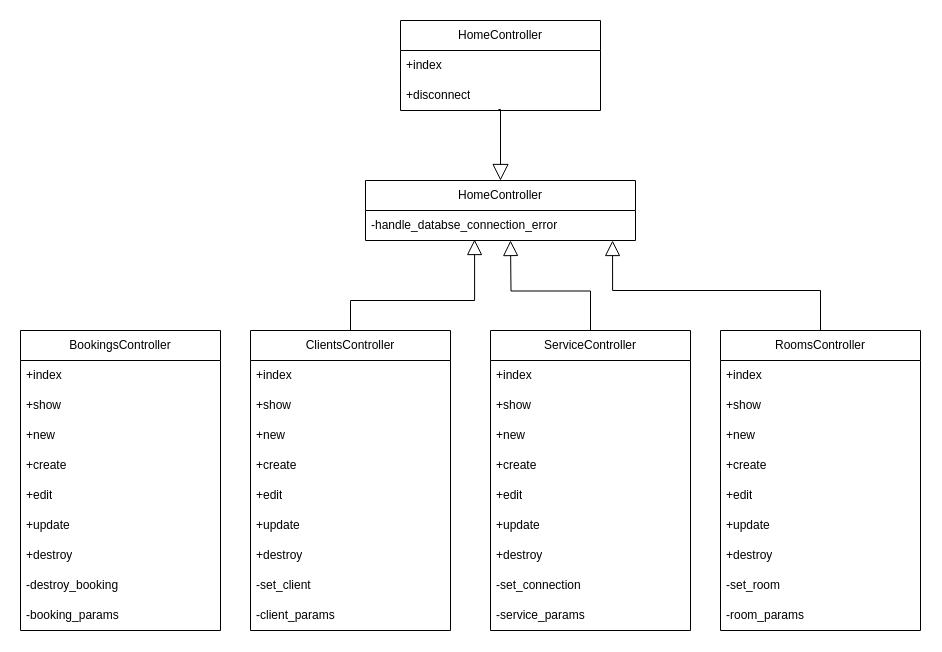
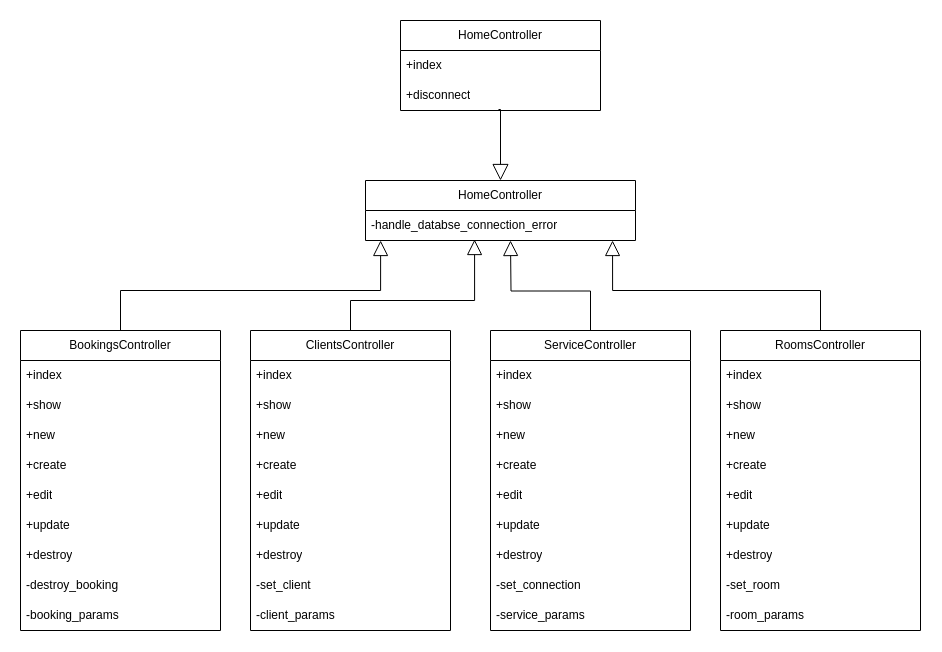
edge "BookingsController" -> "-handle_databse_connection_error": added
